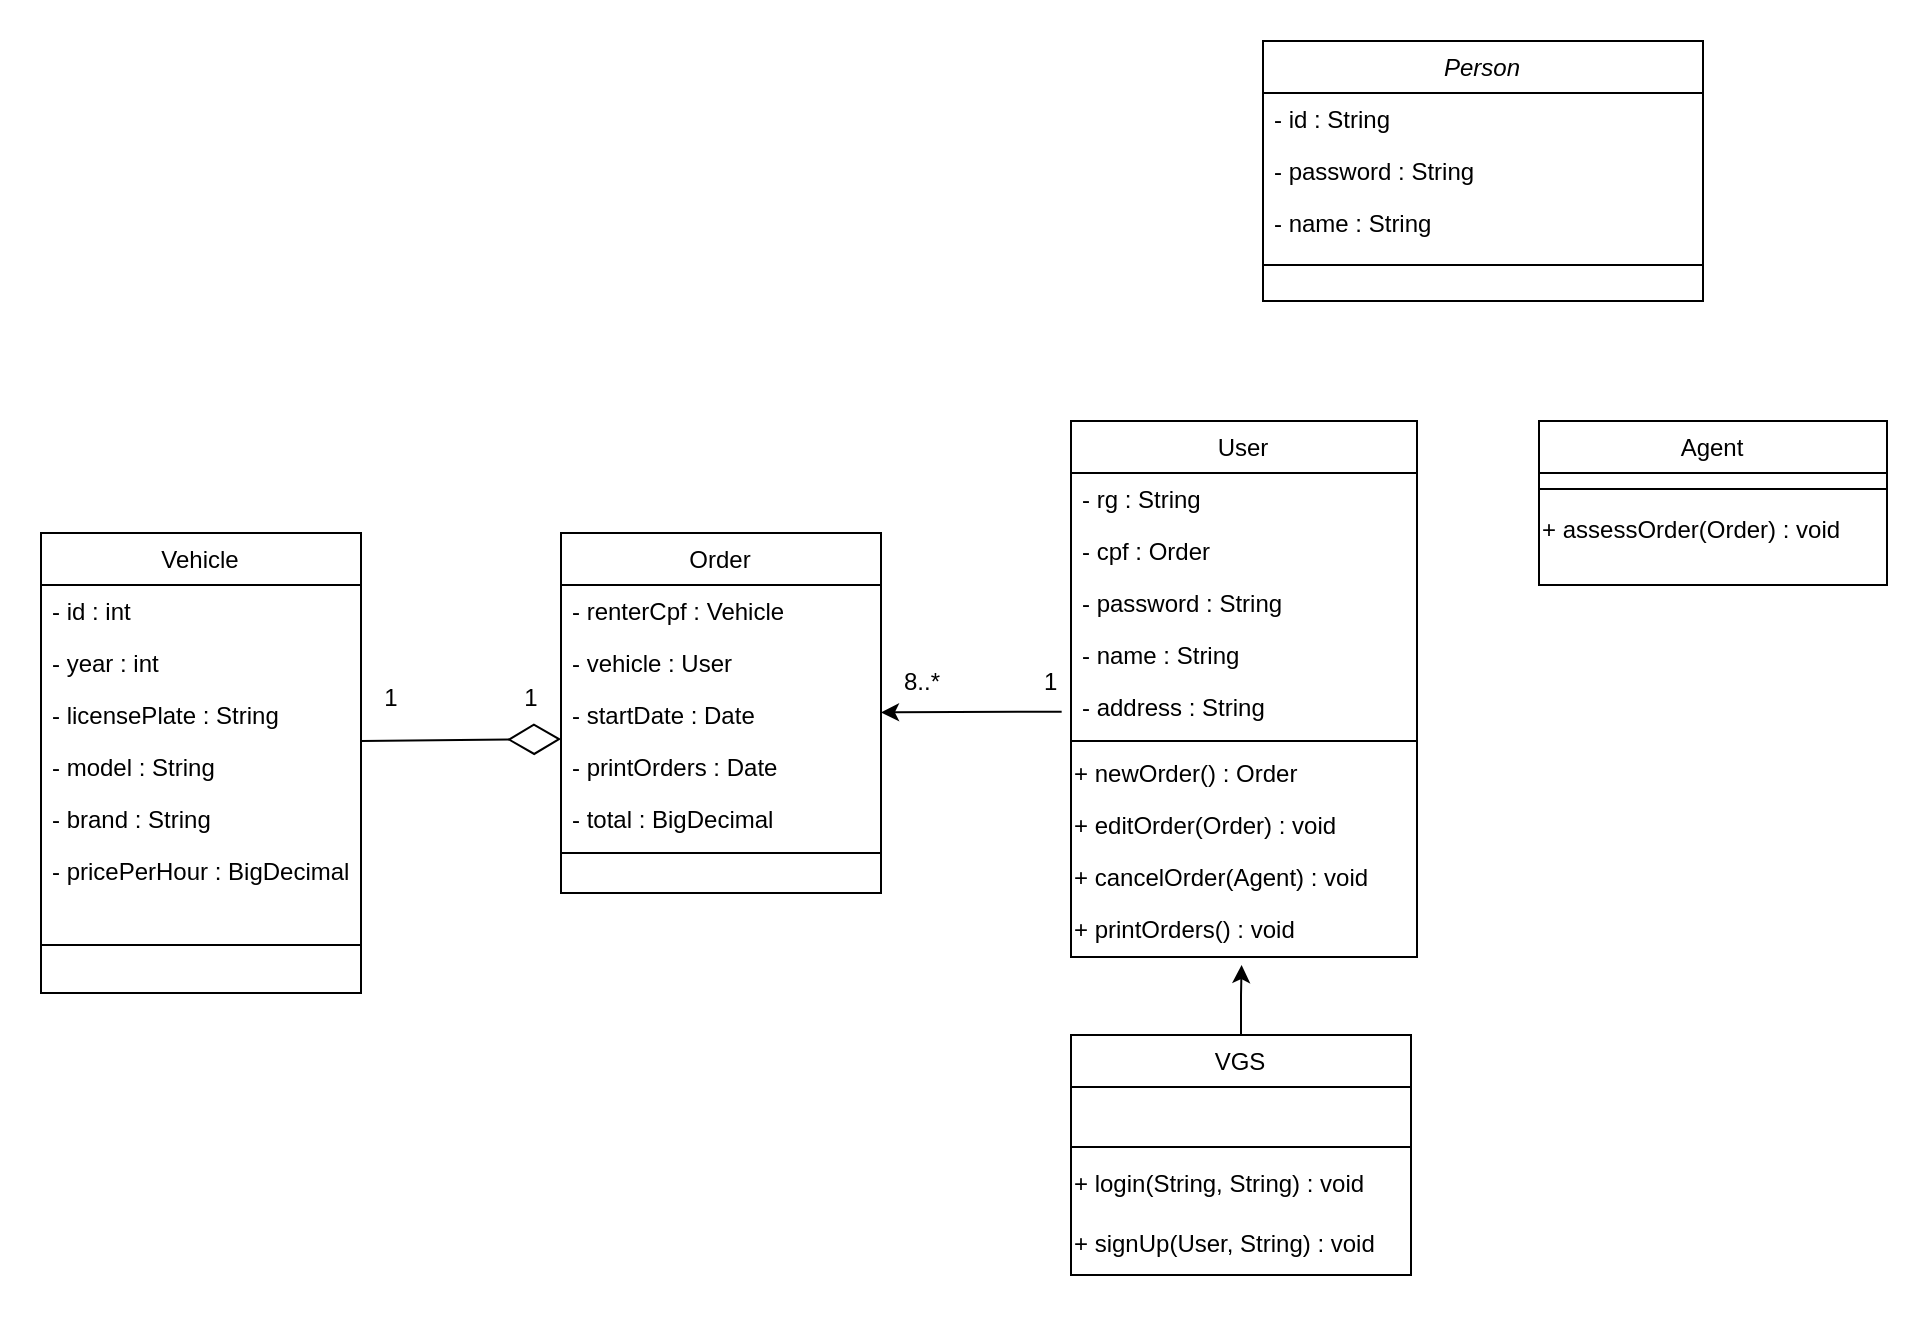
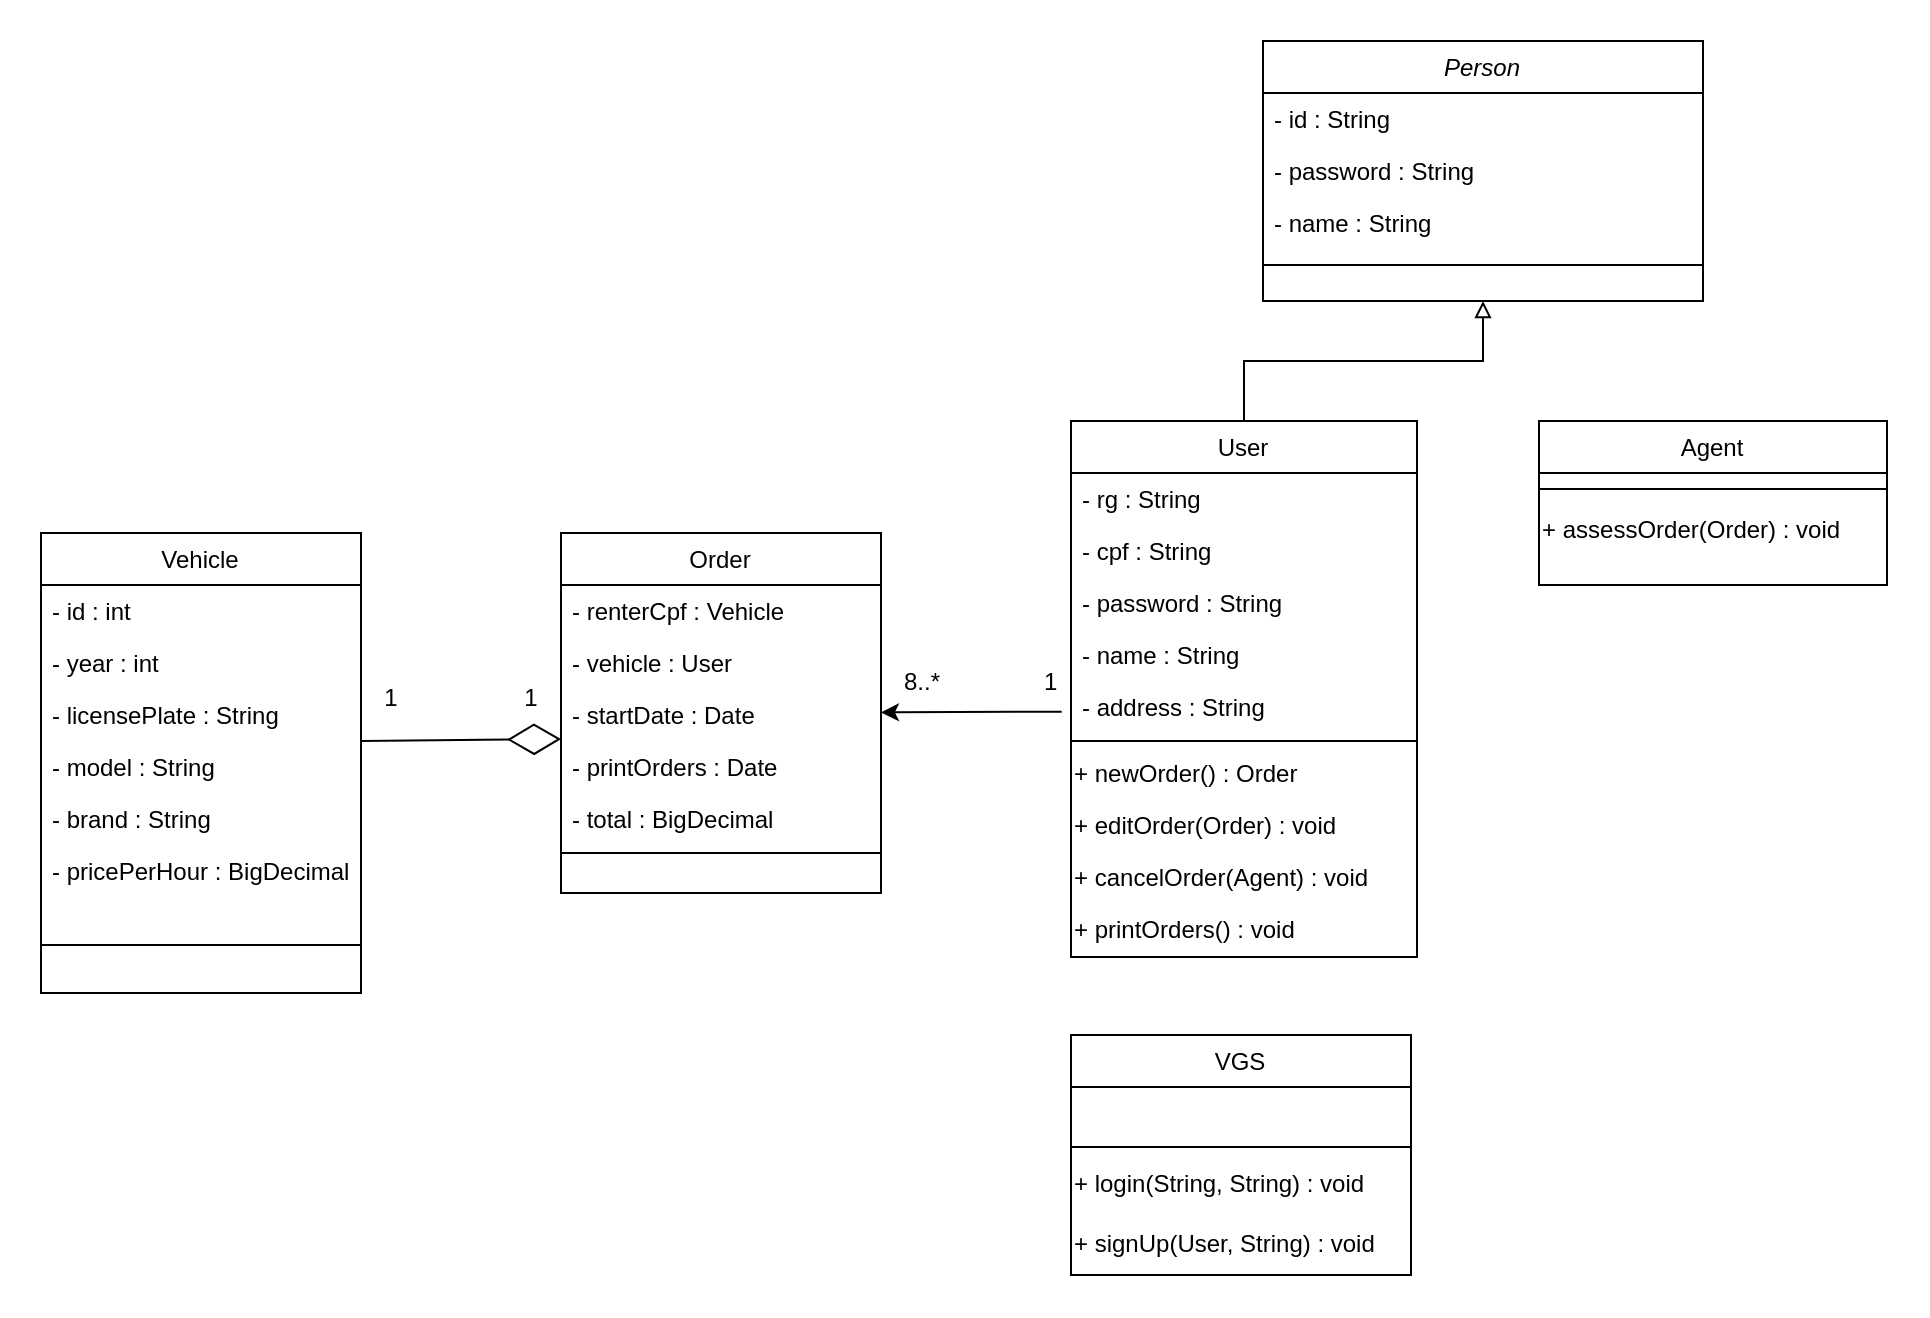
edge "User" -> "Person": added
node "- cpf : Order": label "- cpf : Order" -> "- cpf : String"
edge "VGS" -> "+ printOrders() : void": removed
